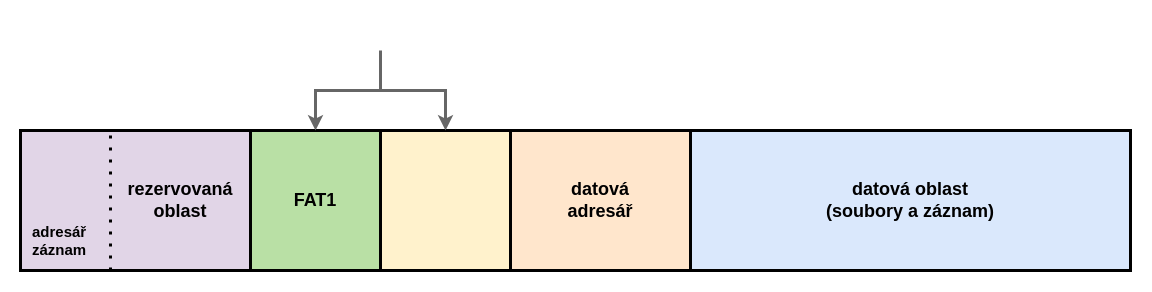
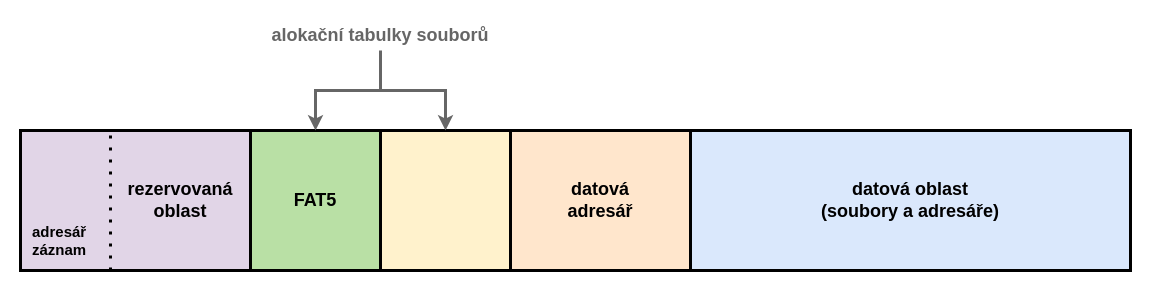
node "alokační tabulky souborů": added
node "FAT1": label "FAT1" -> "FAT5"
node "datová oblast (soubory a záznam)": label "datová oblast (soubory a záznam)" -> "datová oblast (soubory a adresáře)"
